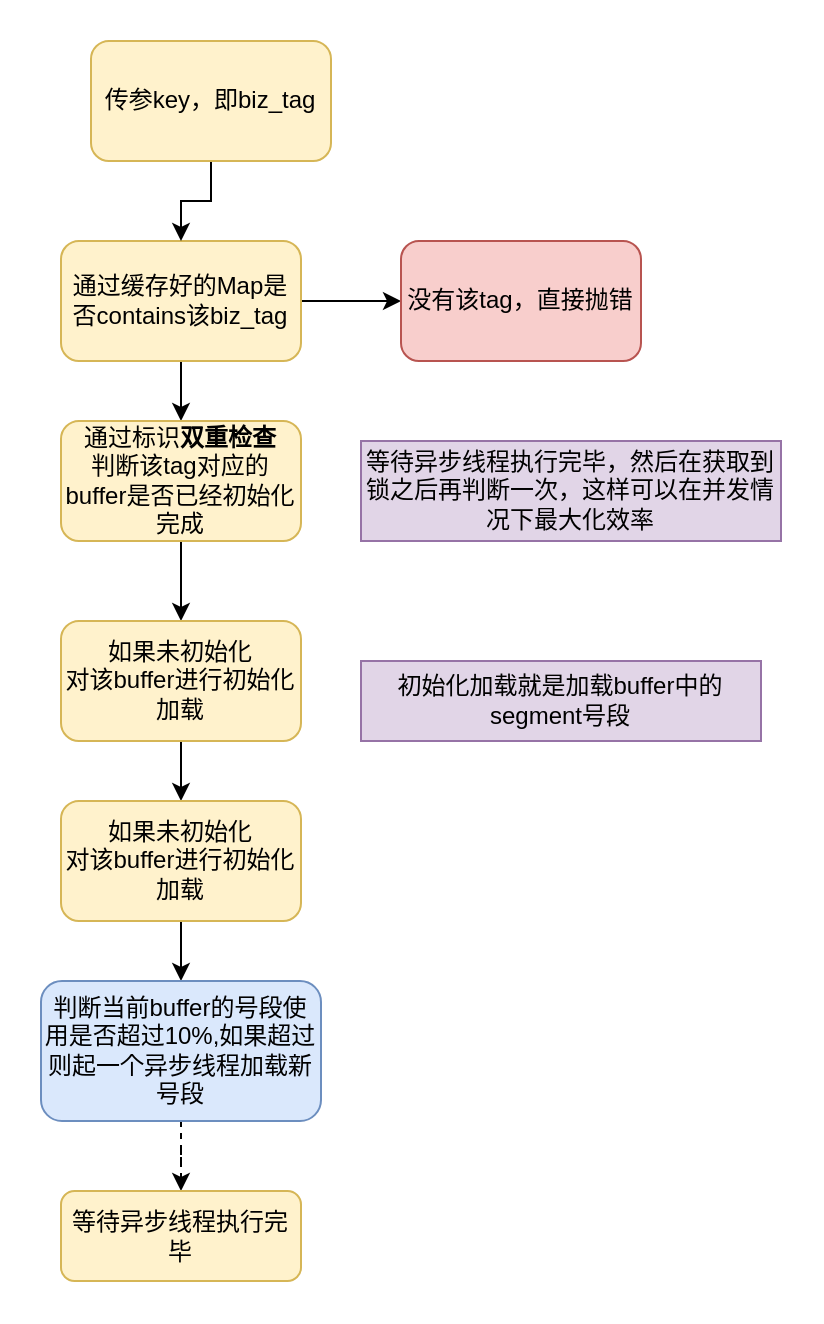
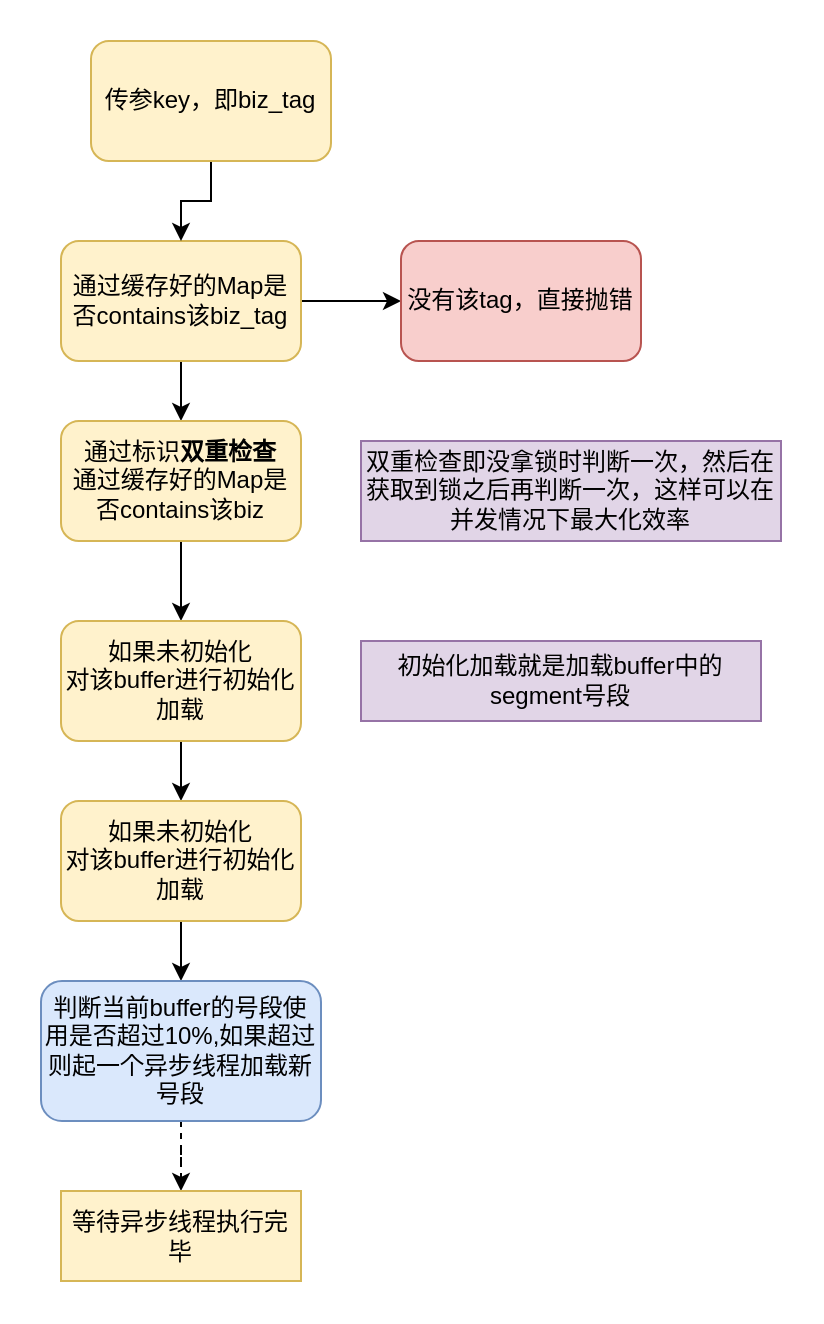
node "通过标识双重检查 判断该tag对应的buffer是否已经初始化完成": label "通过标识双重检查 判断该tag对应的buffer是否已经初始化完成" -> "通过标识双重检查 通过缓存好的Map是否contains该biz"
node "等待异步线程执行完毕，然后在获取到锁之后再判断一次，这样可以在并发情况下最大化效率": label "等待异步线程执行完毕，然后在获取到锁之后再判断一次，这样可以在并发情况下最大化效率" -> "双重检查即没拿锁时判断一次，然后在获取到锁之后再判断一次，这样可以在并发情况下最大化效率"
node "初始化加载就是加载buffer中的segment号段": moved (561, 701) -> (561, 681)
node "等待异步线程执行完毕": shape rounded rectangle -> rectangle
